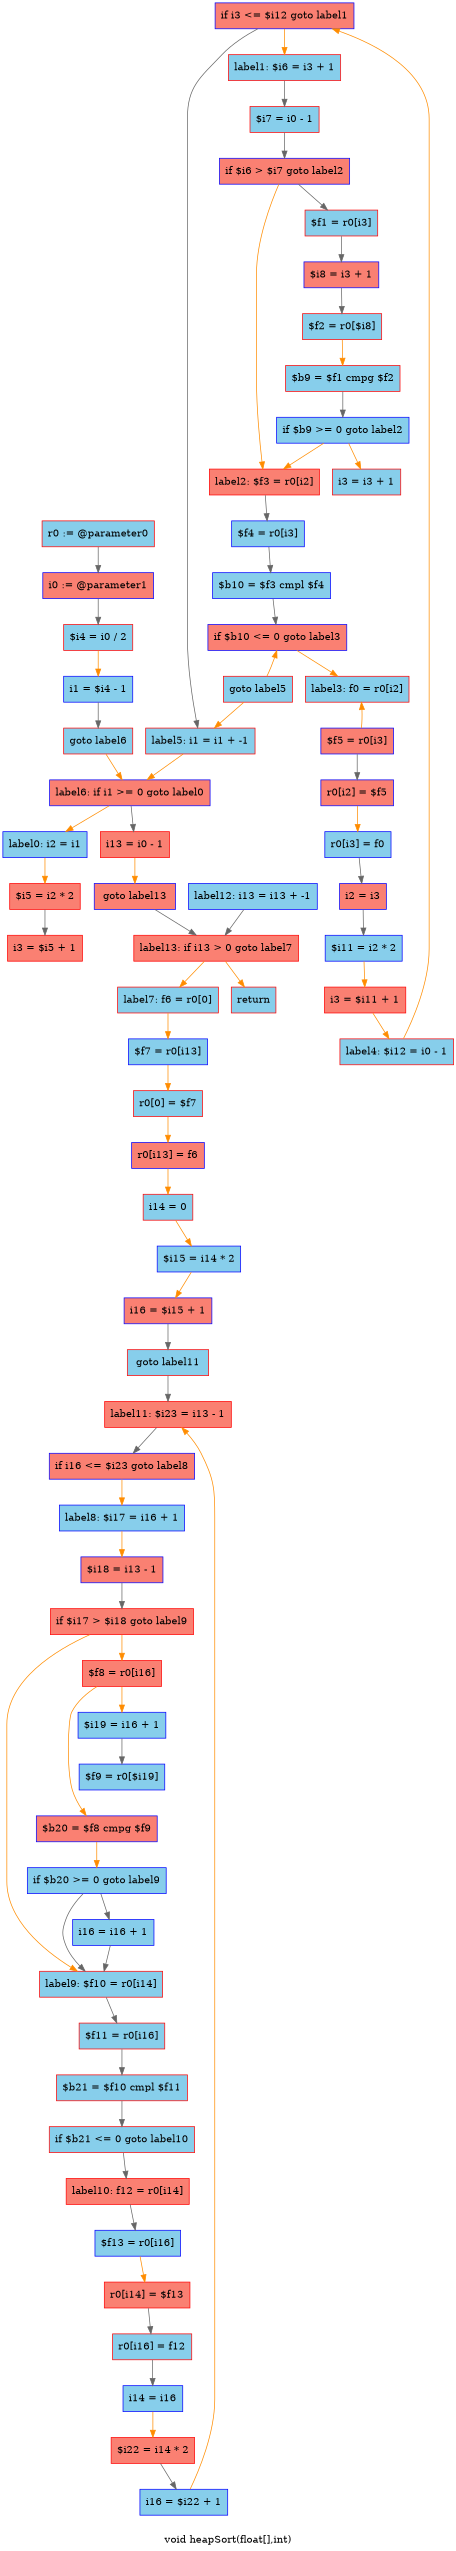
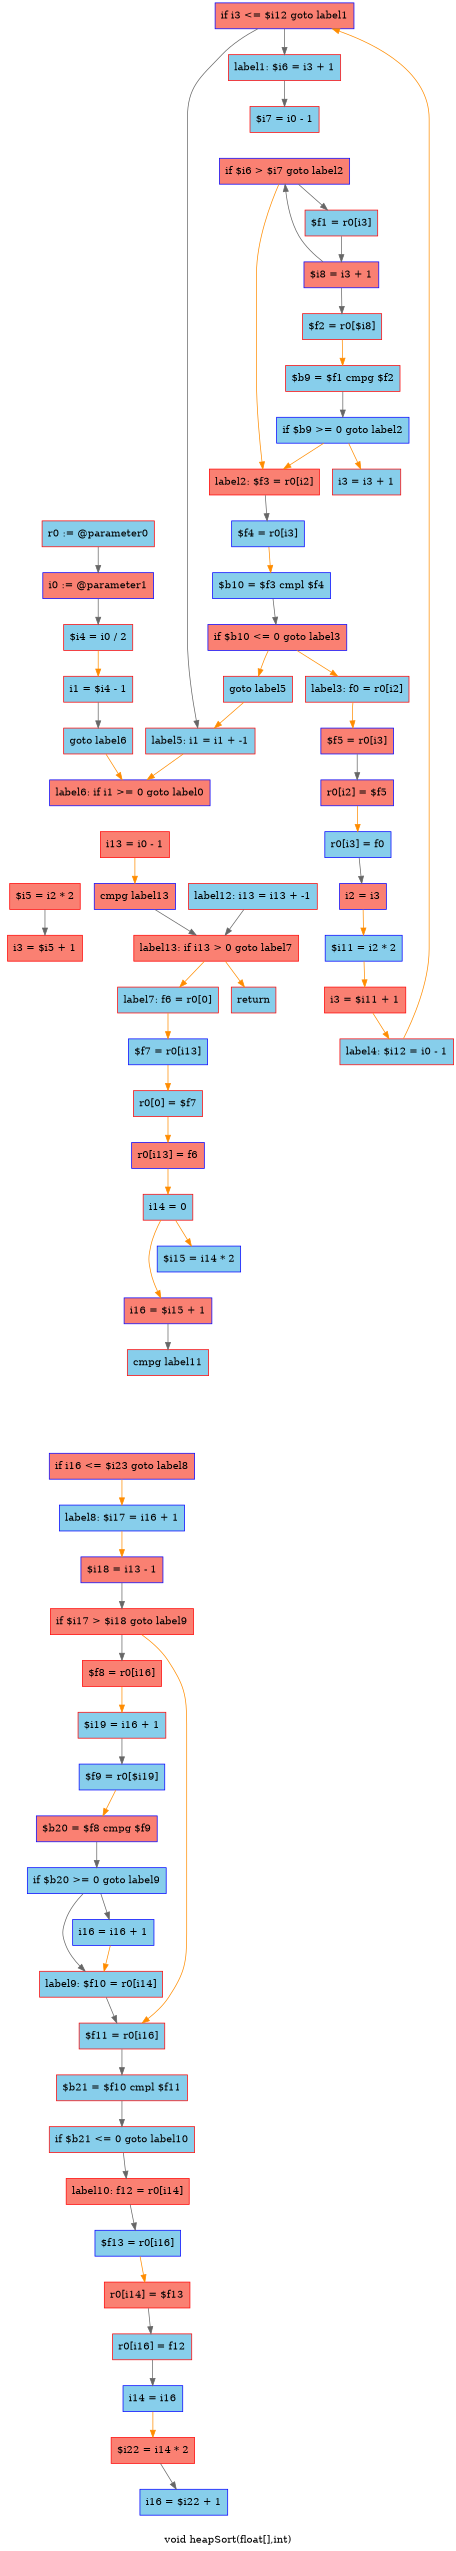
edge "if i3 <= $i12 goto label1" -> "label1: $i6 = i3 + 1": color darkorange -> gray40
edge "$i7 = i0 - 1" -> "if $i6 > $i7 goto label2": now "$i8 = i3 + 1" -> "if $i6 > $i7 goto label2"
edge "$f4 = r0[i3]" -> "$b10 = $f3 cmpl $f4": color gray40 -> darkorange
edge "goto label5" -> "if $b10 <= 0 goto label3": reversed
node "i1 = $i4 - 1": color blue -> red
edge "$f5 = r0[i3]" -> "label3: f0 = r0[i2]": reversed
edge "label6: if i1 >= 0 goto label0" -> "i13 = i0 - 1": removed
node "label0: i2 = i1": removed
node "goto label13": label "goto label13" -> "cmpg label13"
node "label12: i13 = i13 + -1": color blue -> red
edge "i2 = i3" -> "$i11 = i2 * 2": color gray40 -> darkorange
edge "$i15 = i14 * 2" -> "i16 = $i15 + 1": now "i14 = 0" -> "i16 = $i15 + 1"
node "goto label11": label "goto label11" -> "cmpg label11"
node "label11: $i23 = i13 - 1": removed
edge "if $i17 > $i18 goto label9" -> "$f8 = r0[i16]": color darkorange -> gray40
node "$i19 = i16 + 1": color blue -> red
edge "$f8 = r0[i16]" -> "$b20 = $f8 cmpg $f9": now "$f9 = r0[$i19]" -> "$b20 = $f8 cmpg $f9"
edge "if $i17 > $i18 goto label9" -> "label9: $f10 = r0[i14]": now "if $i17 > $i18 goto label9" -> "$f11 = r0[i16]"
edge "$b20 = $f8 cmpg $f9" -> "if $b20 >= 0 goto label9": color darkorange -> gray40
edge "i16 = i16 + 1" -> "label9: $f10 = r0[i14]": color gray40 -> darkorange
